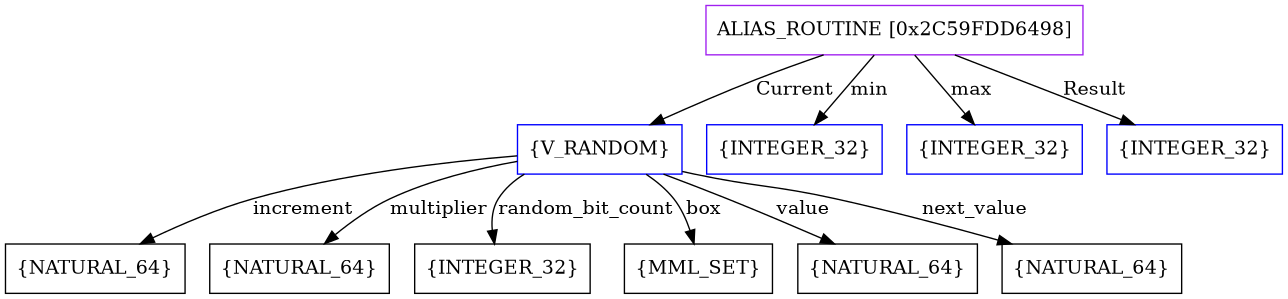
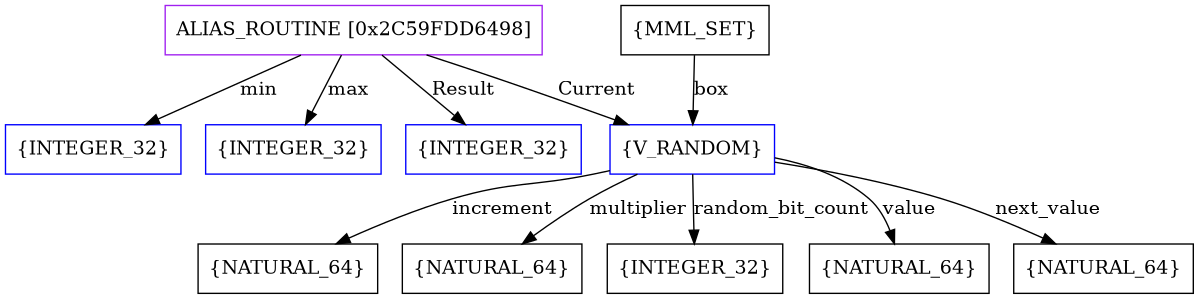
edge "{V_RANDOM}" -> "{MML_SET}": reversed
